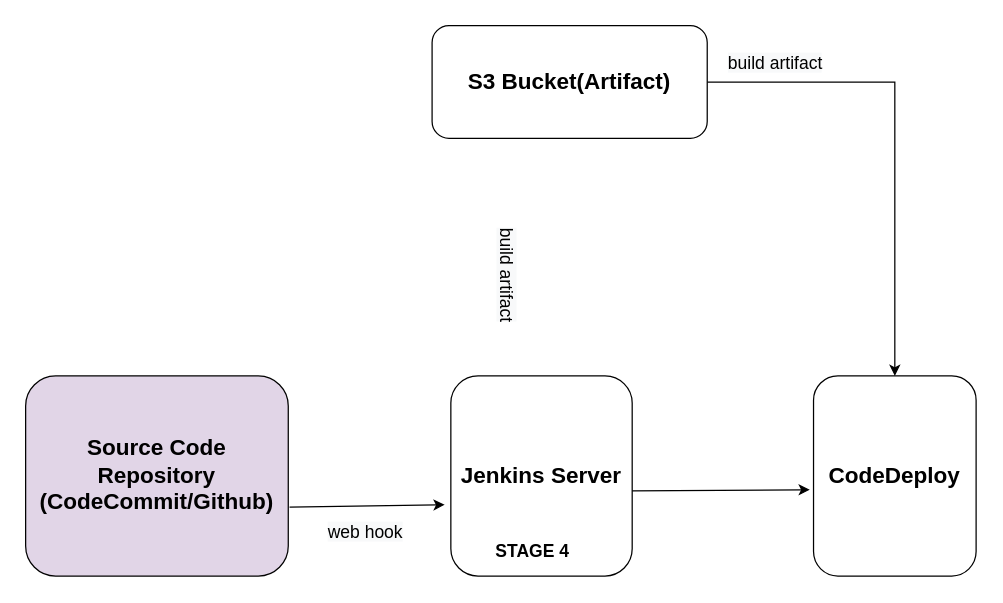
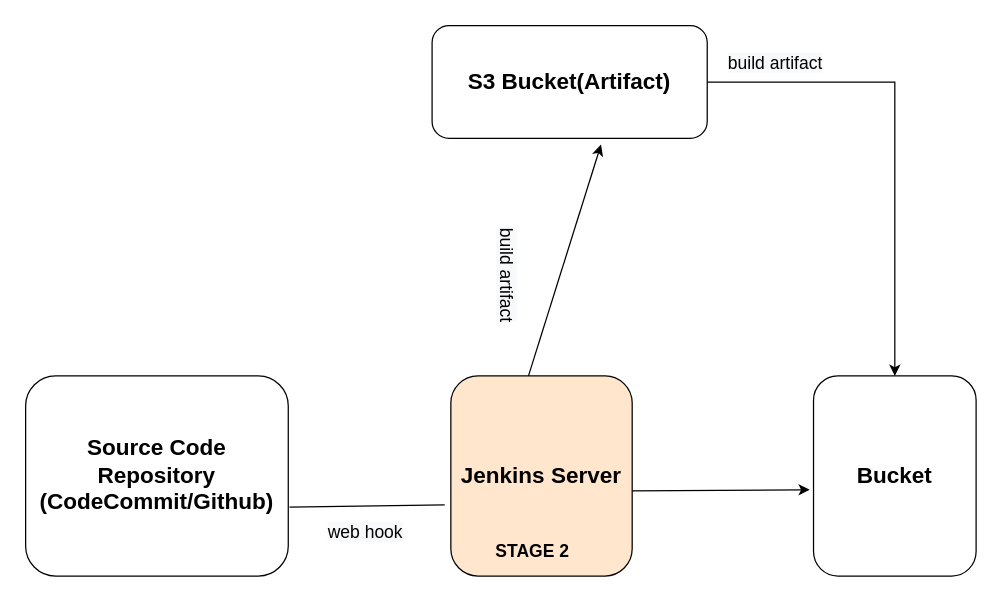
edge "Jenkins Server" -> "S3 Bucket(Artifact)": added
node "Source Code Repository (CodeCommit/Github)": fillcolor #e1d5e7 -> #ffffff
node "Jenkins Server": fillcolor #ffffff -> #ffe6cc
node "CodeDeploy": label "CodeDeploy" -> "Bucket"
edge "Source Code Repository (CodeCommit/Github)" -> "Jenkins Server": arrowhead classic -> none
node "STAGE 4": label "STAGE 4" -> "STAGE 2"
